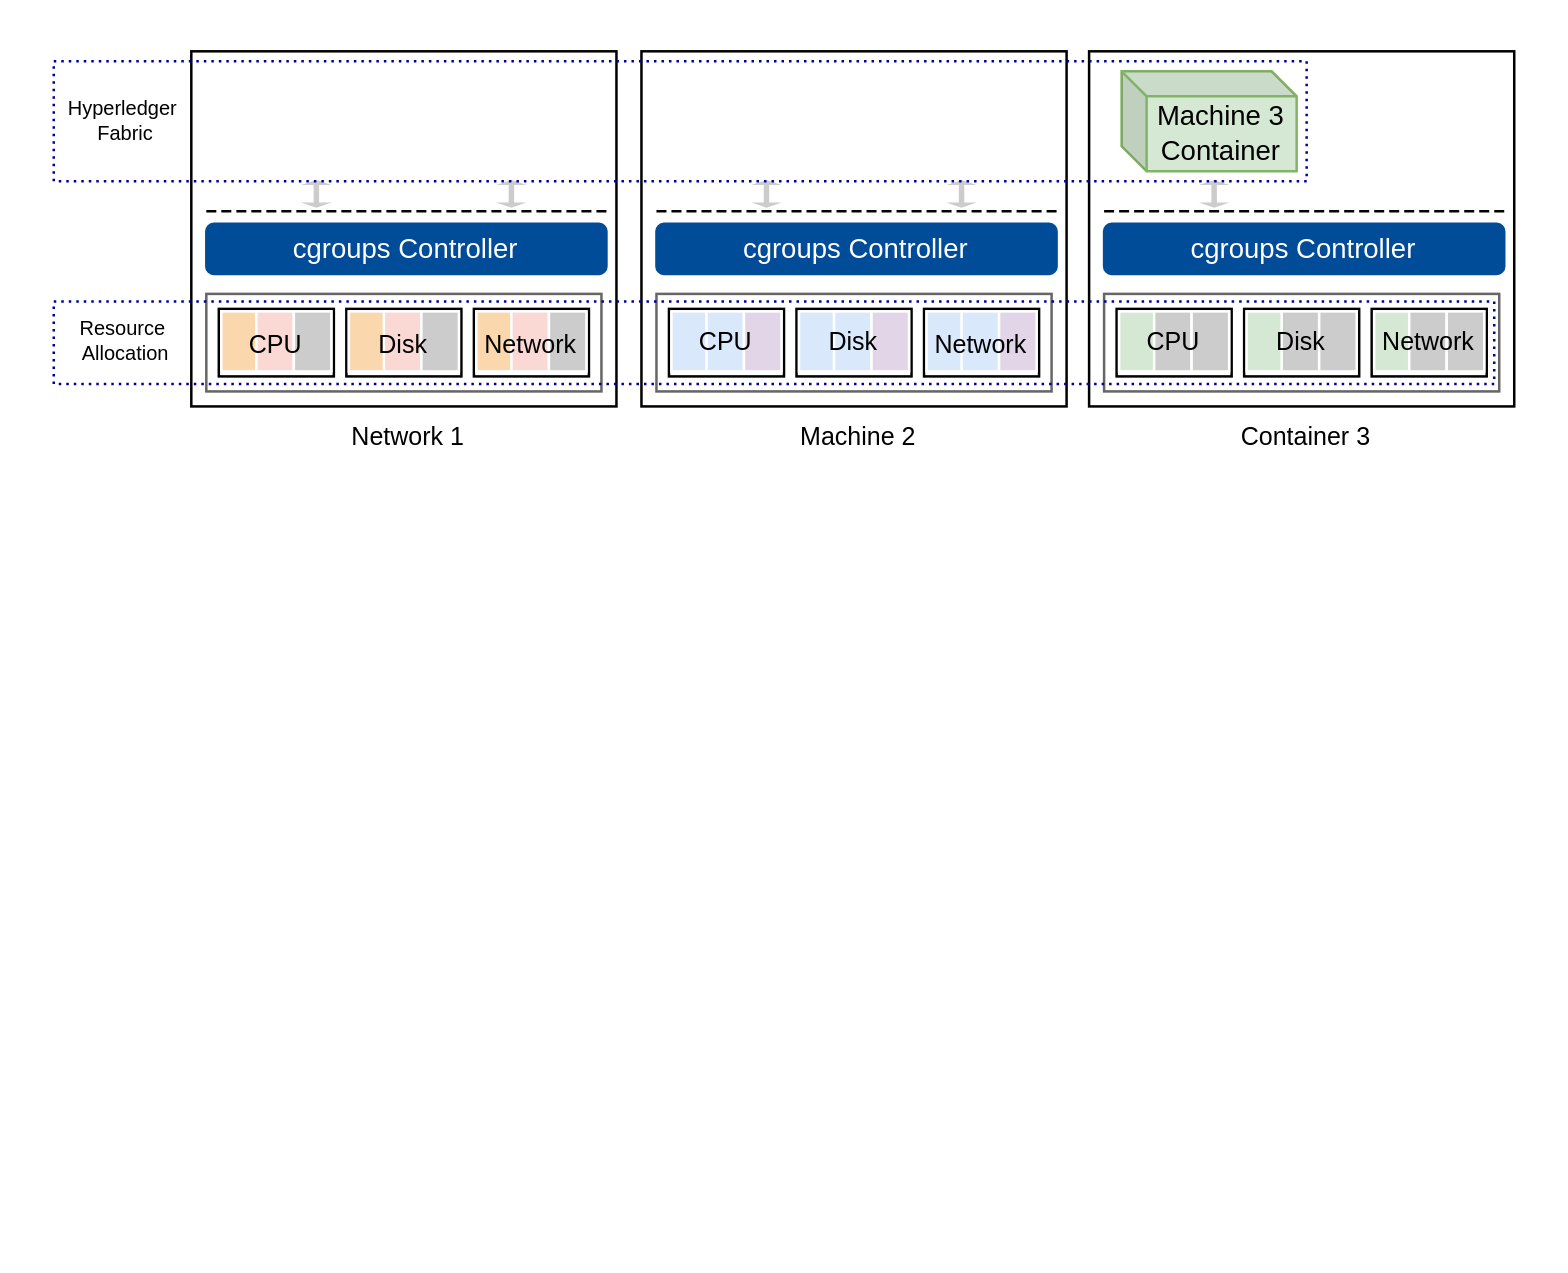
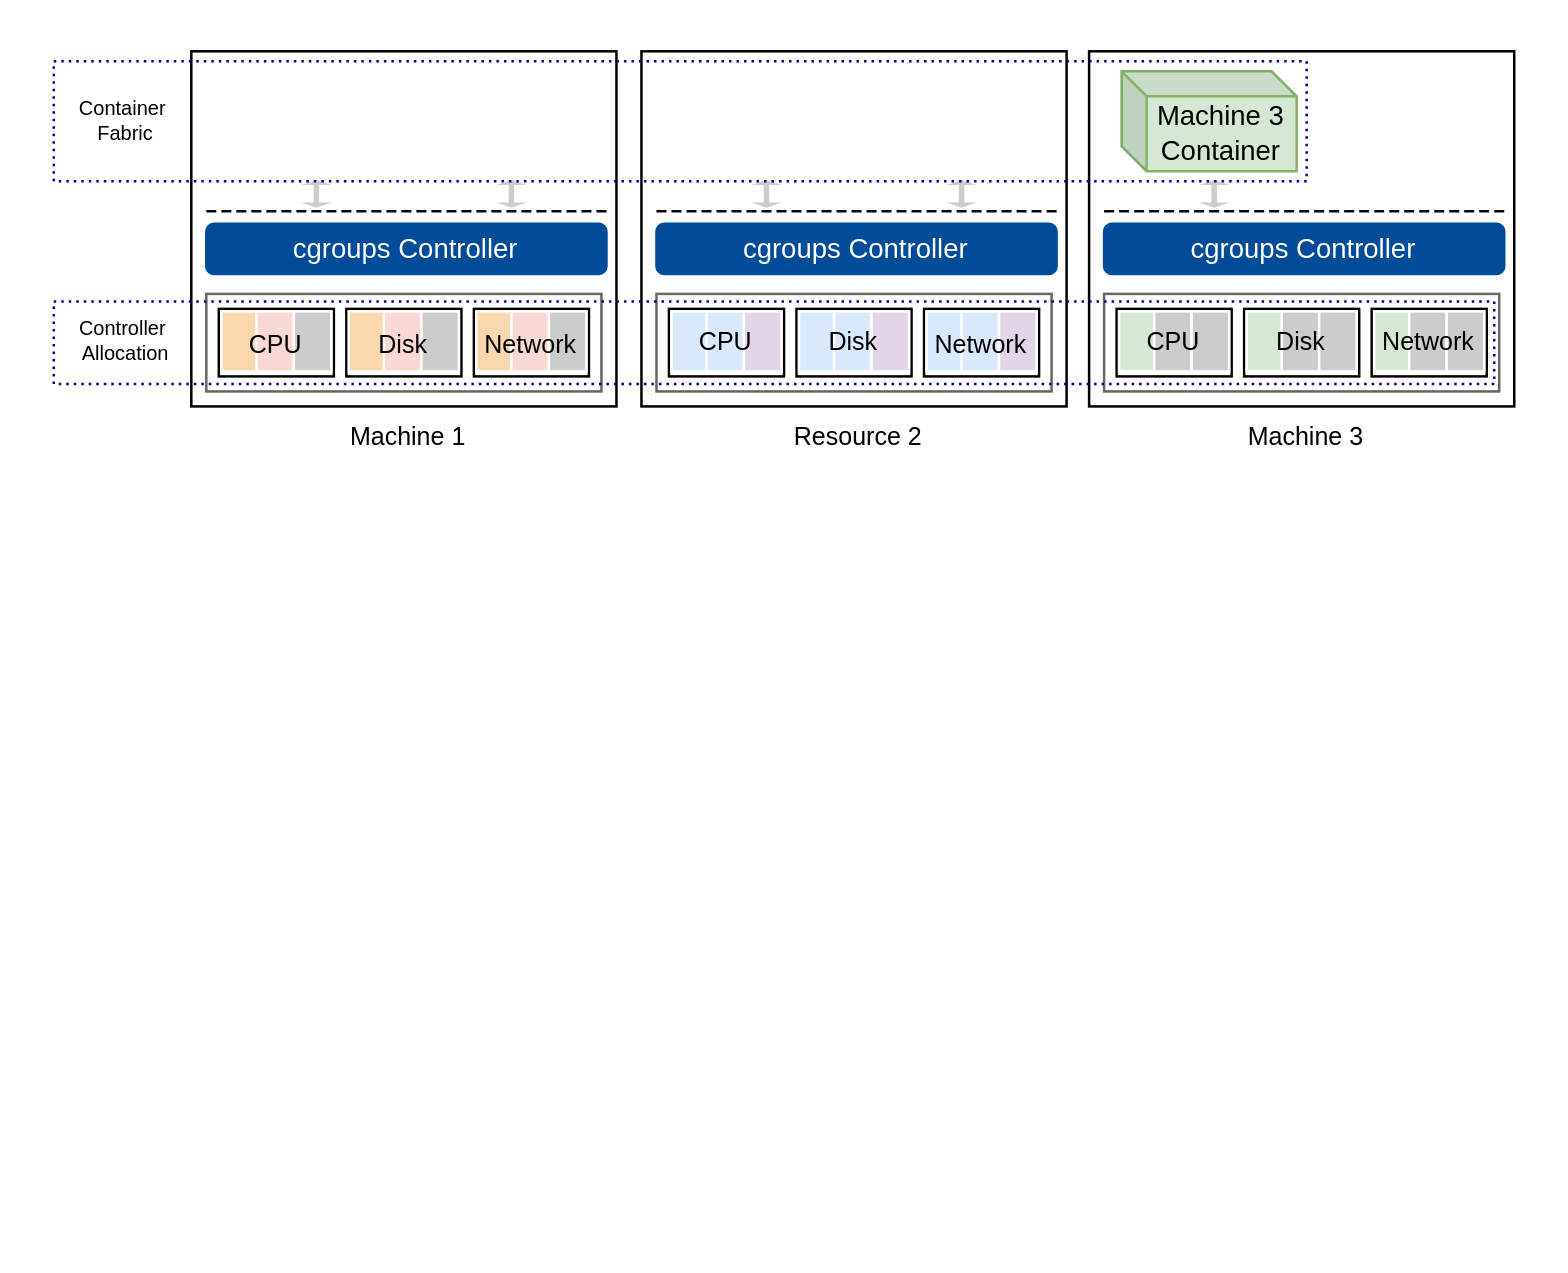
node "Hyperledger Fabric": label "Hyperledger Fabric" -> "Container Fabric"
node "Resource Allocation": label "Resource Allocation" -> "Controller Allocation"
node "Network 1": label "Network 1" -> "Machine 1"
node "Machine 2": label "Machine 2" -> "Resource 2"
node "Container 3": label "Container 3" -> "Machine 3"
